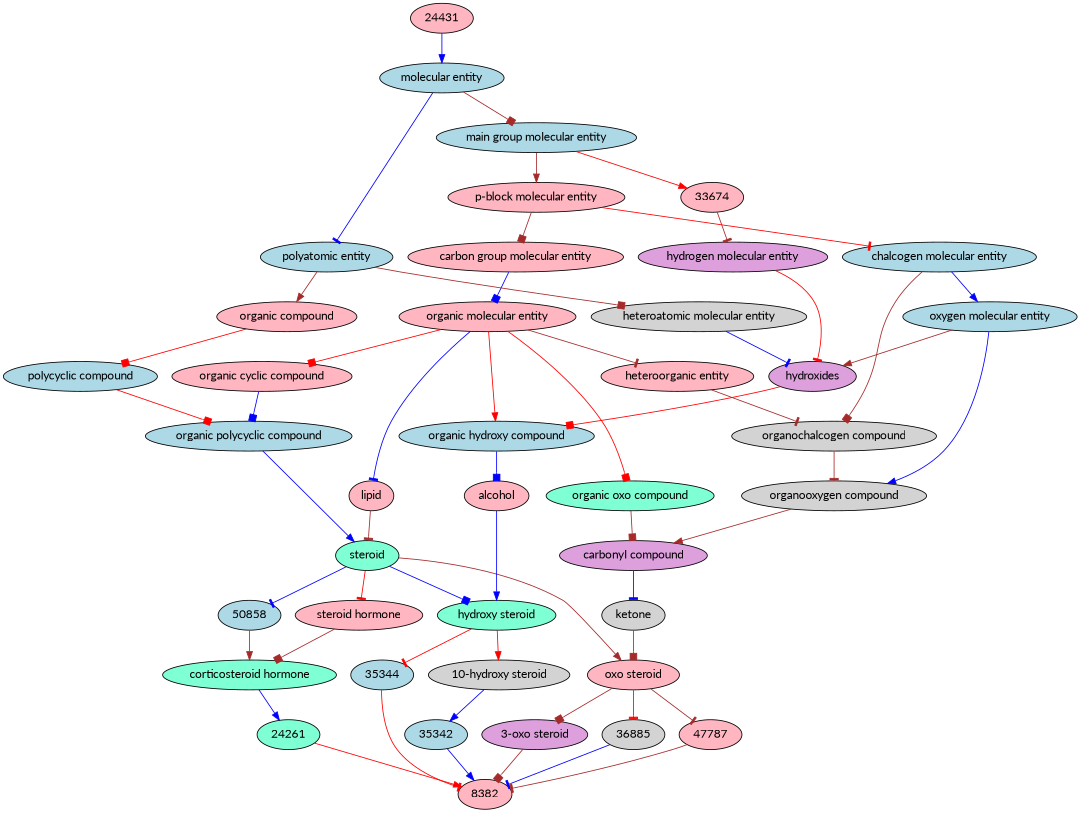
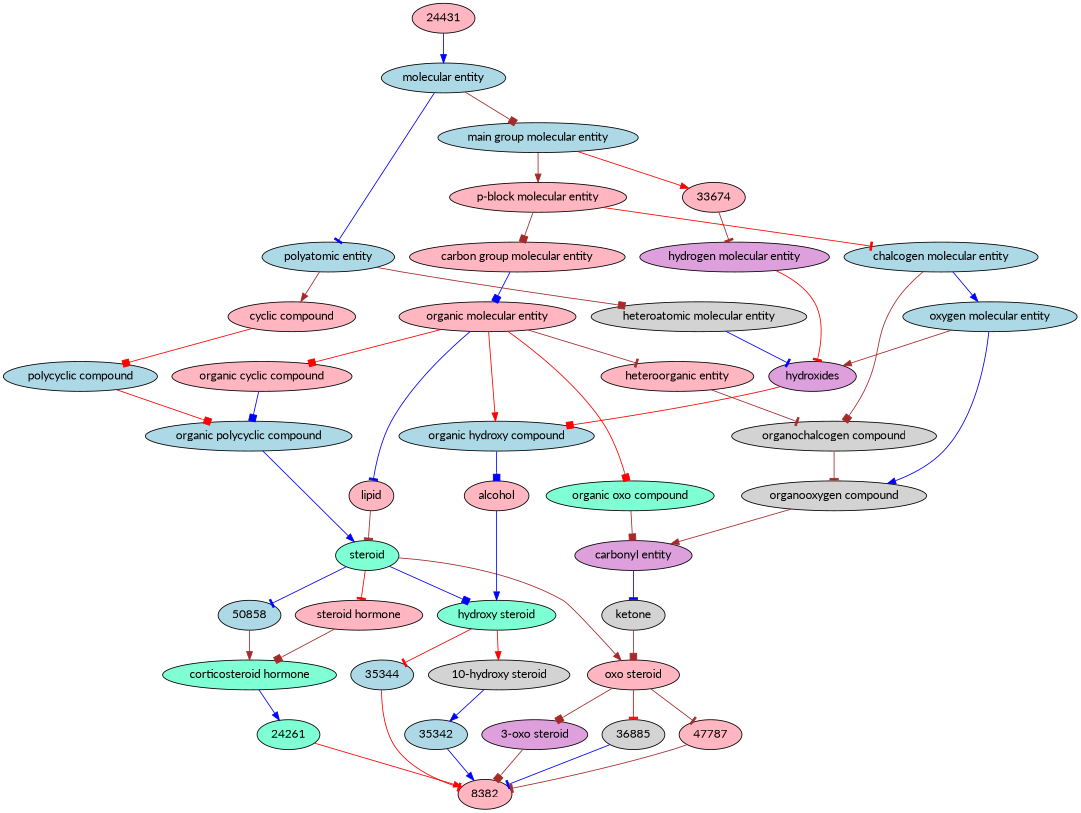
node "organic compound": label "organic compound" -> "cyclic compound"
node "carbonyl compound": label "carbonyl compound" -> "carbonyl entity"
